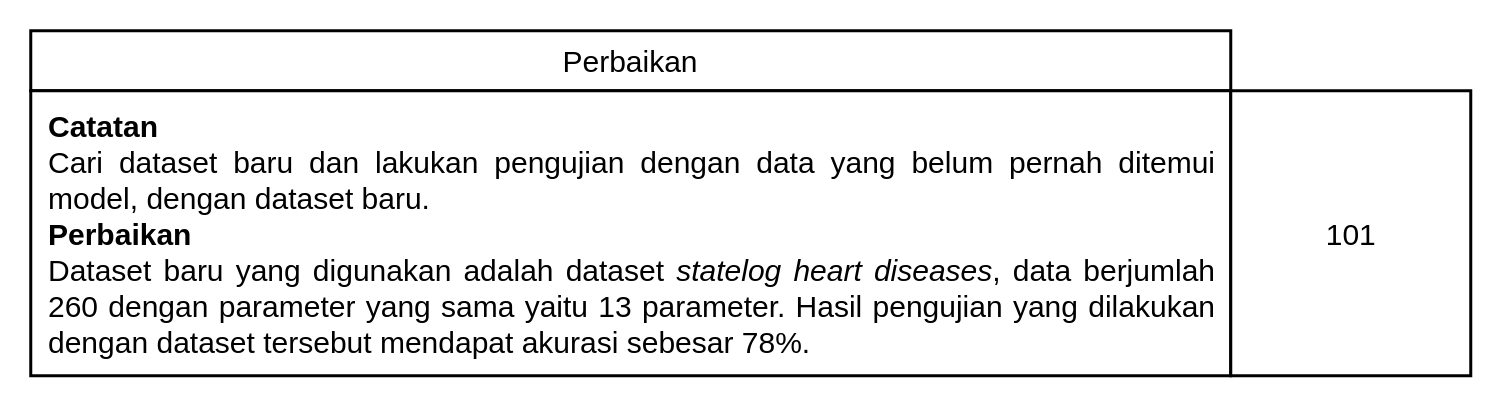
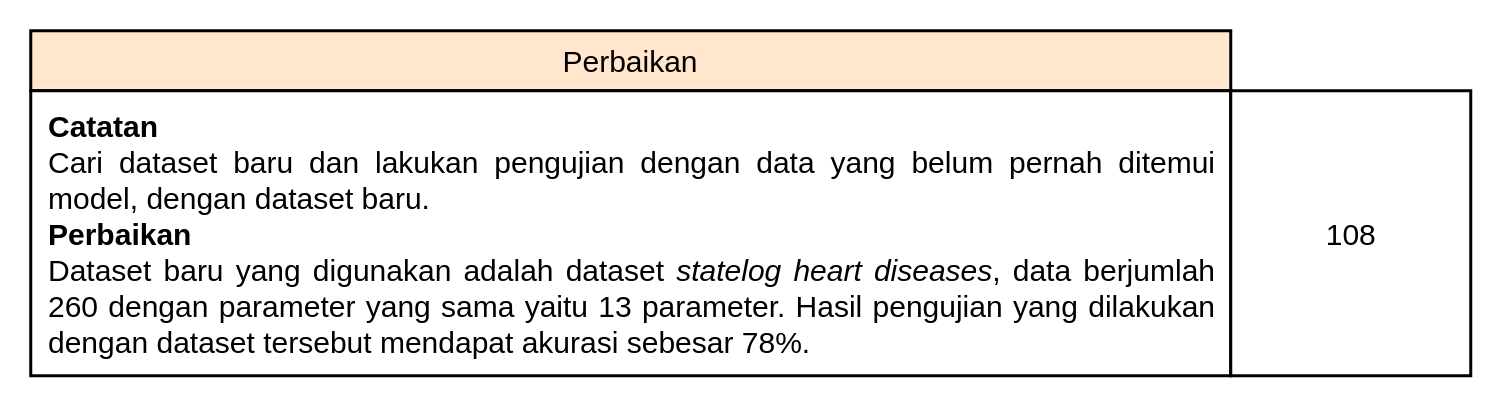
node "Perbaikan": fillcolor #ffffff -> #ffe6cc
node "101": label "101" -> "108"
